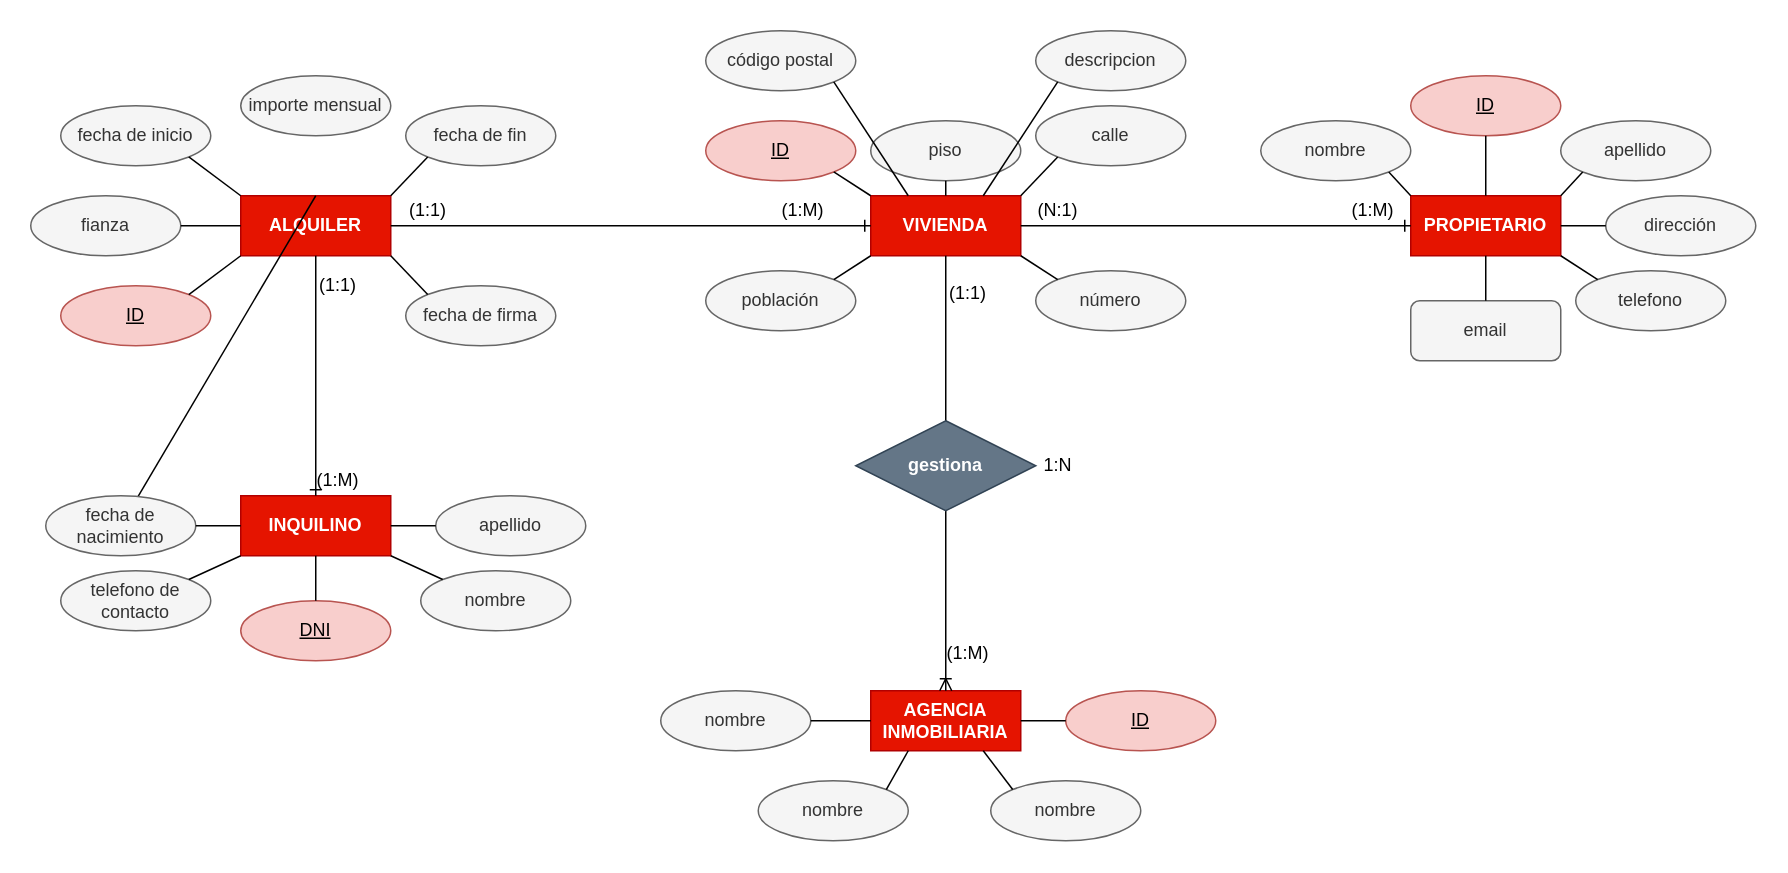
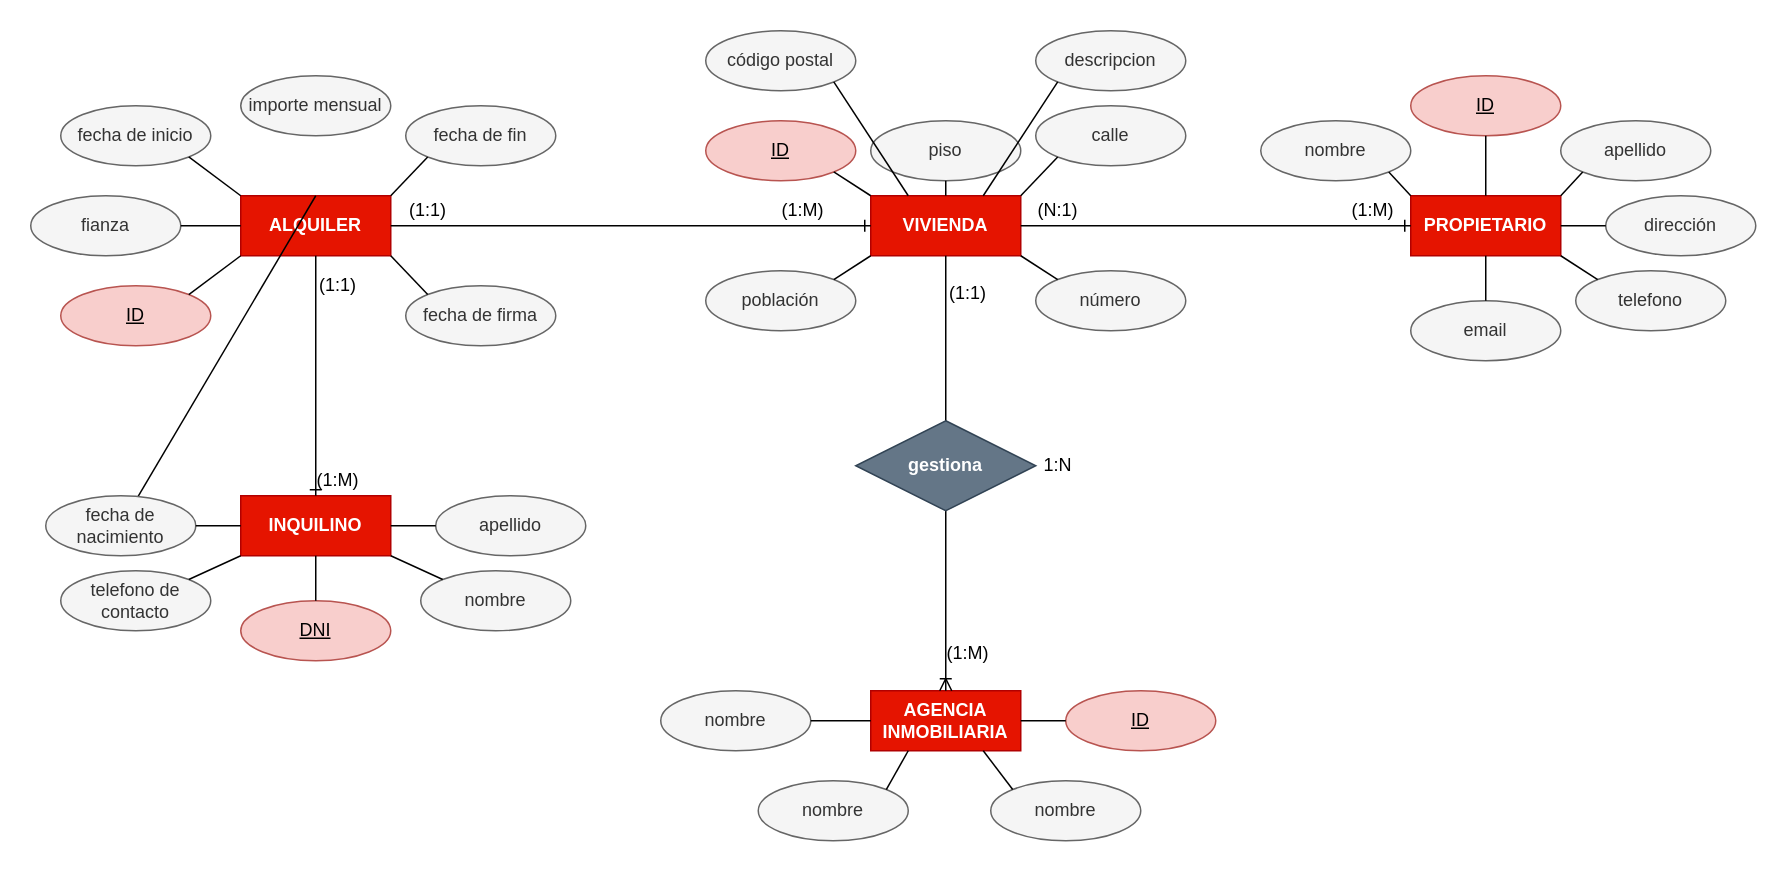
node "email": shape rounded rectangle -> ellipse
